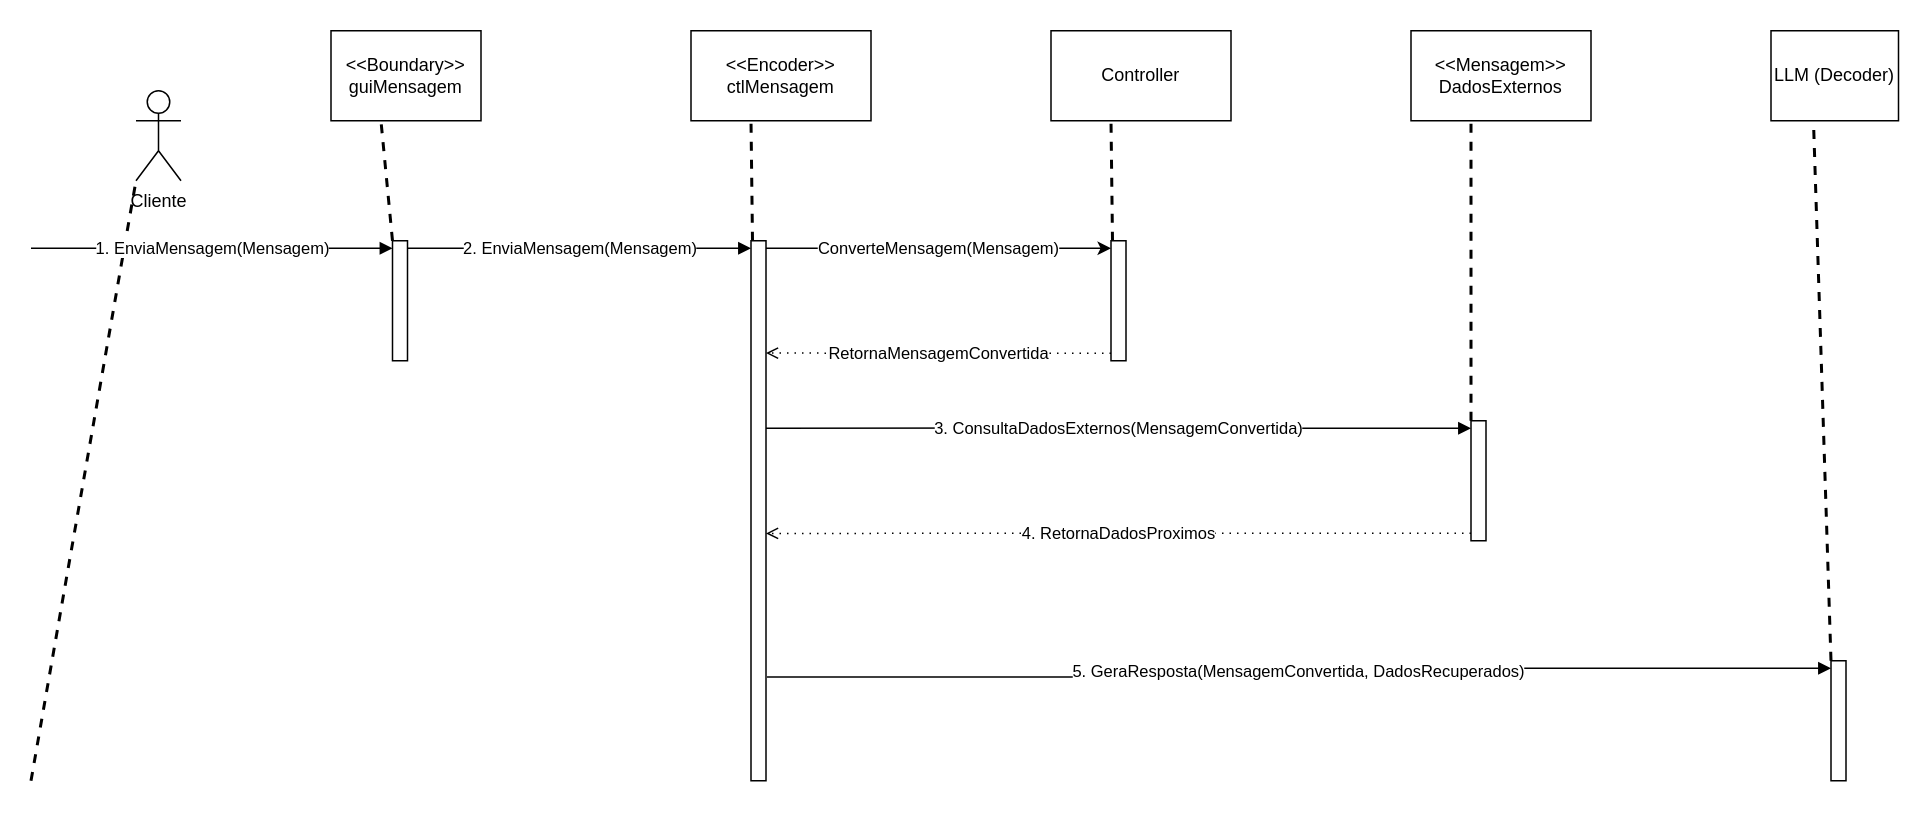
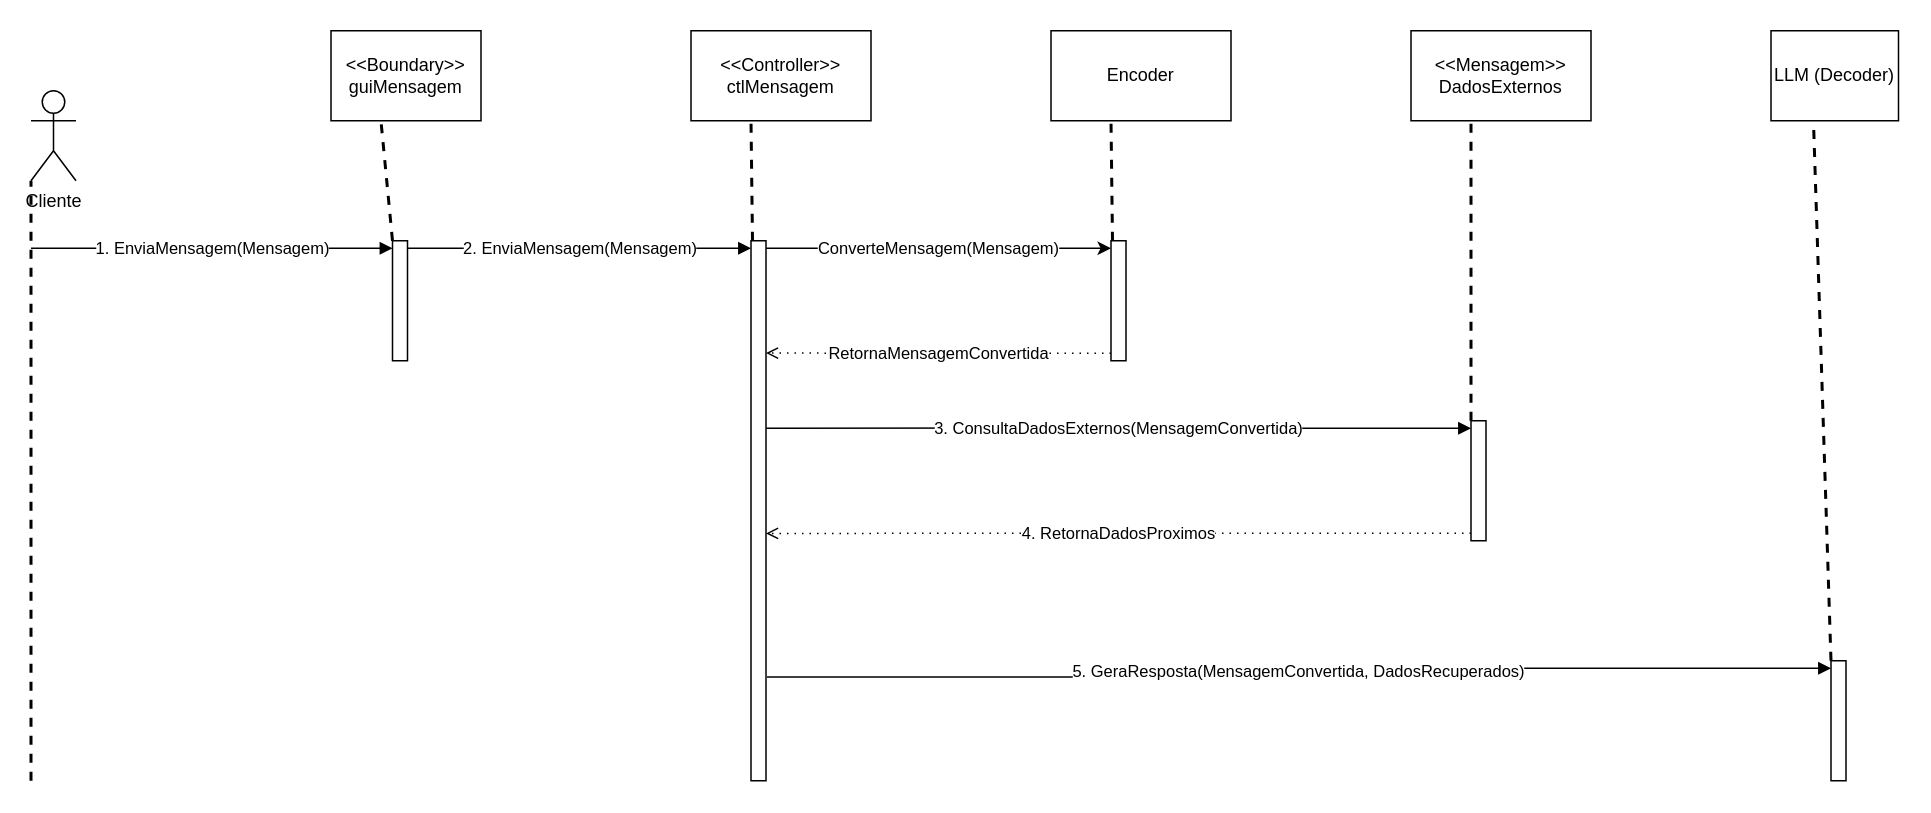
node "<<Encoder>> ctlMensagem": label "<<Encoder>> ctlMensagem" -> "<<Controller>> ctlMensagem"
node "Controller": label "Controller" -> "Encoder"
node "Cliente": moved (158, 136) -> (53, 136)
